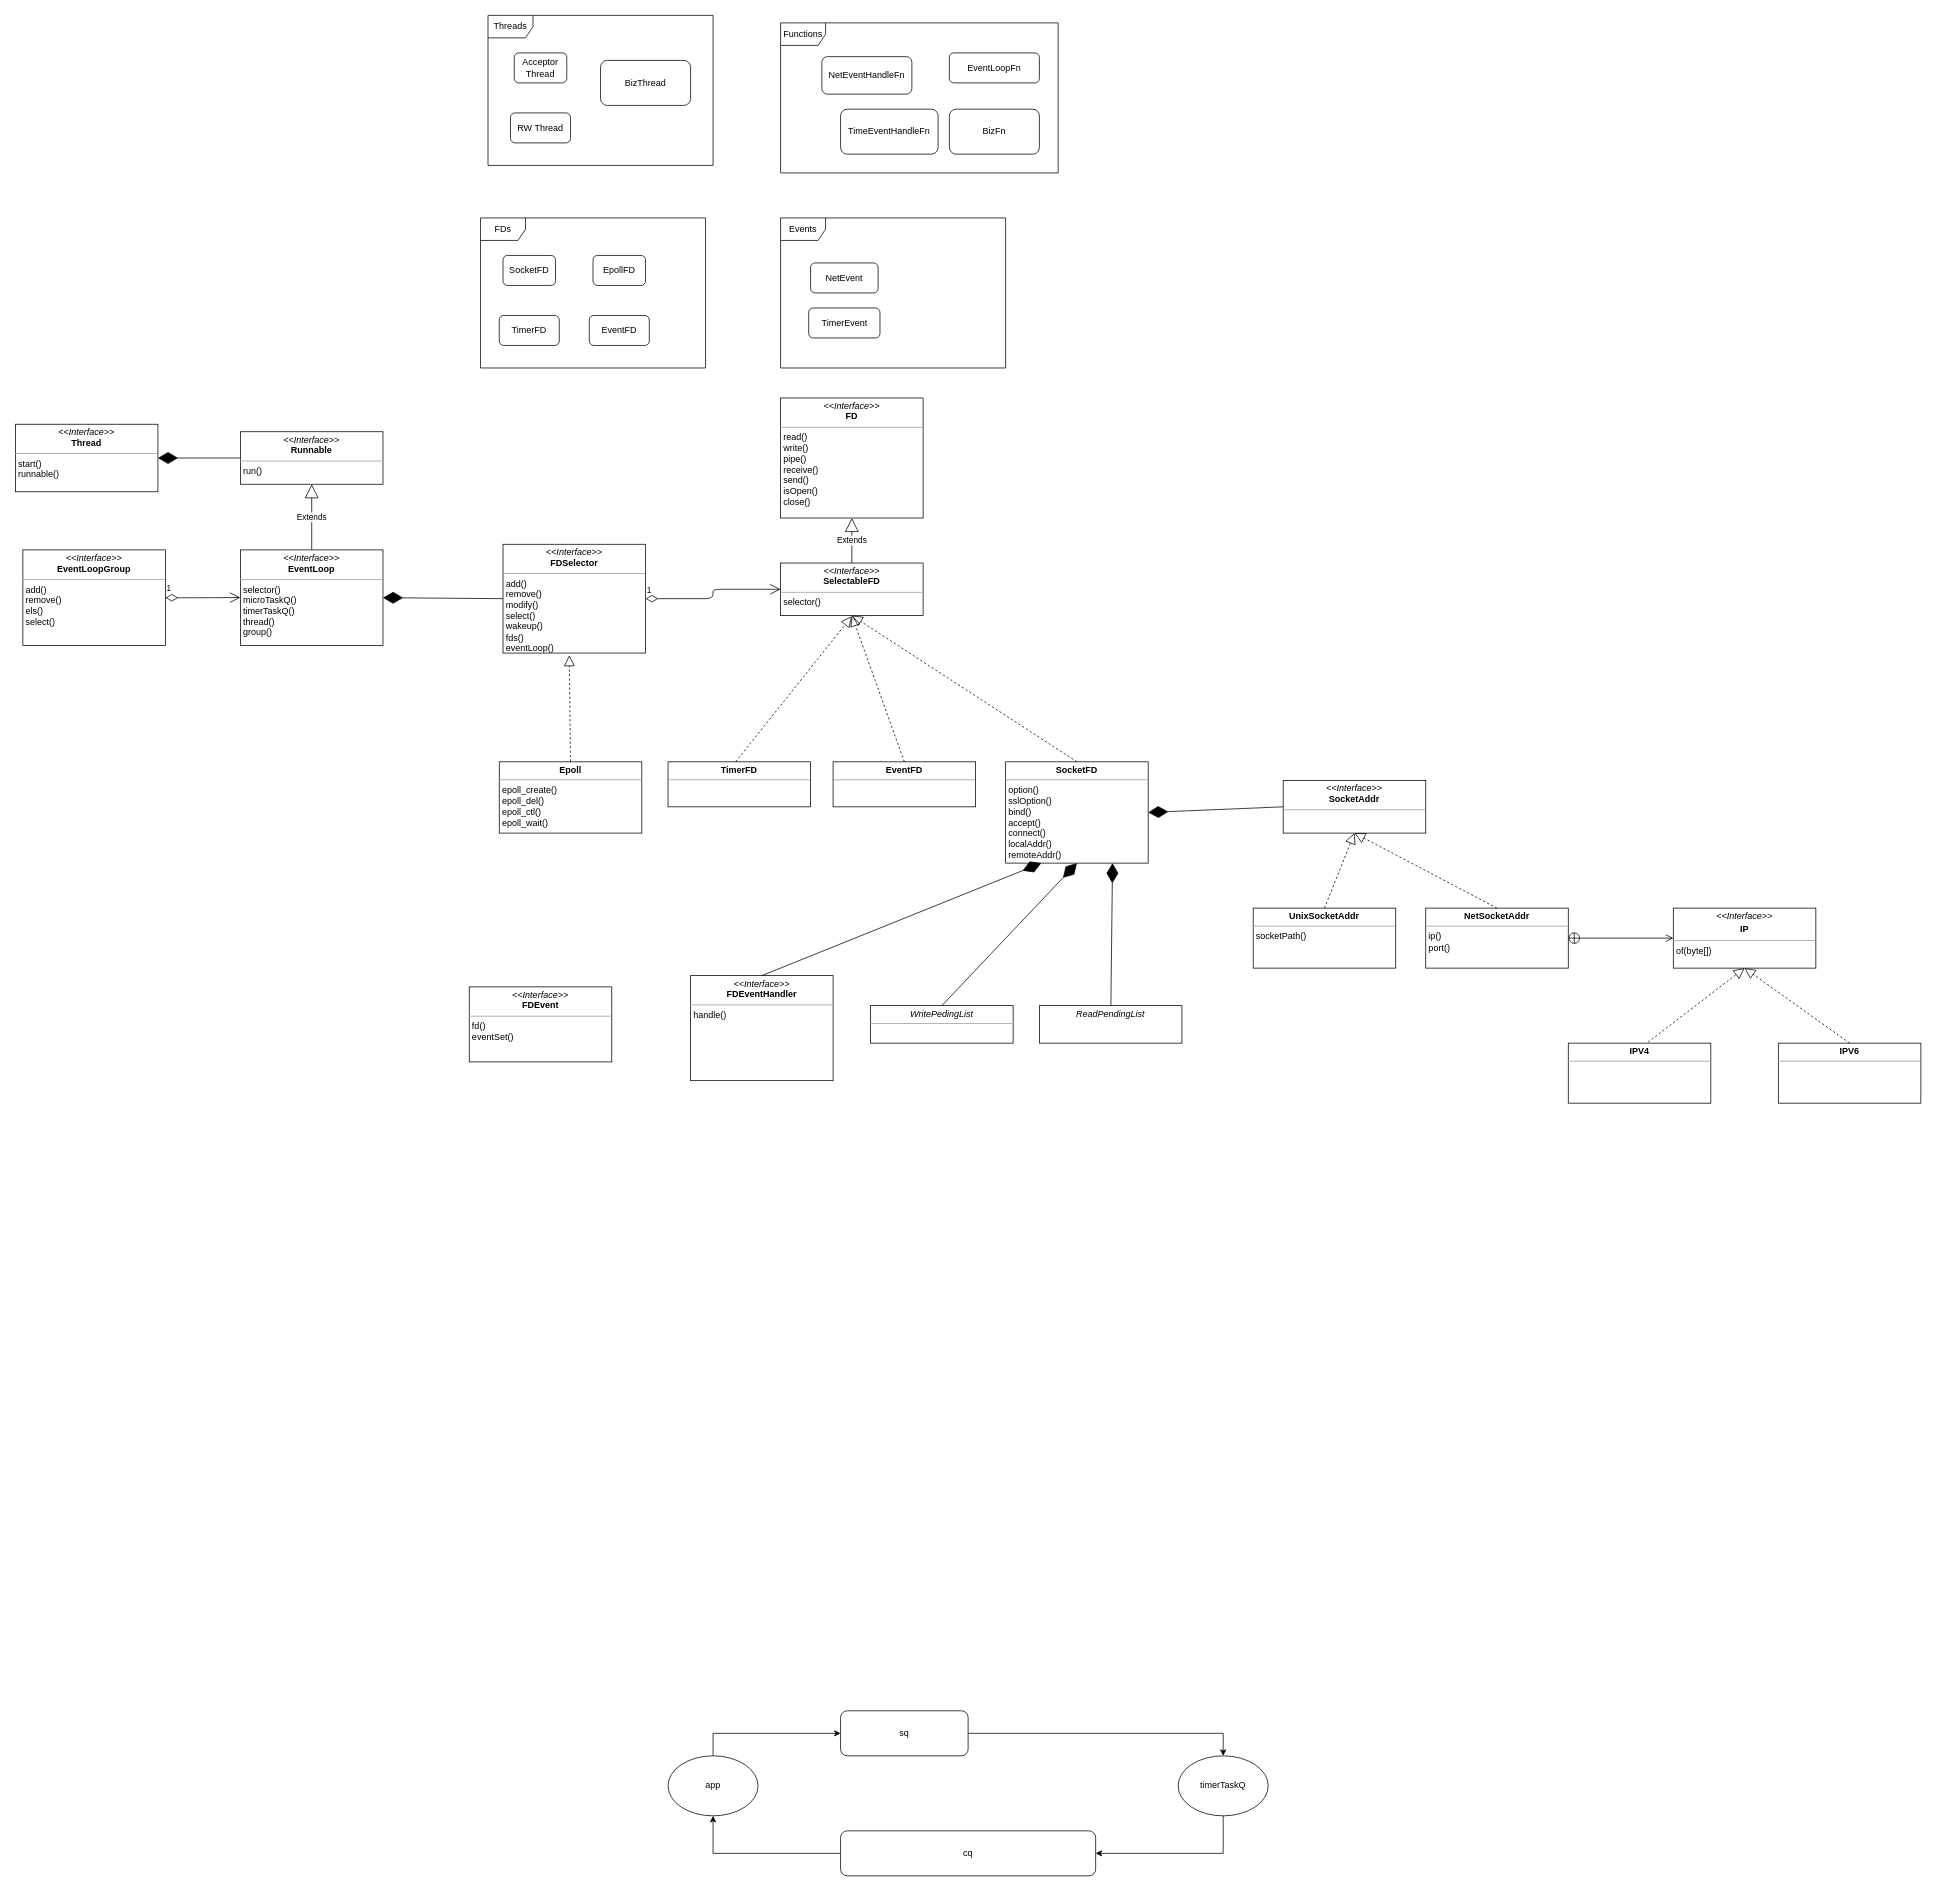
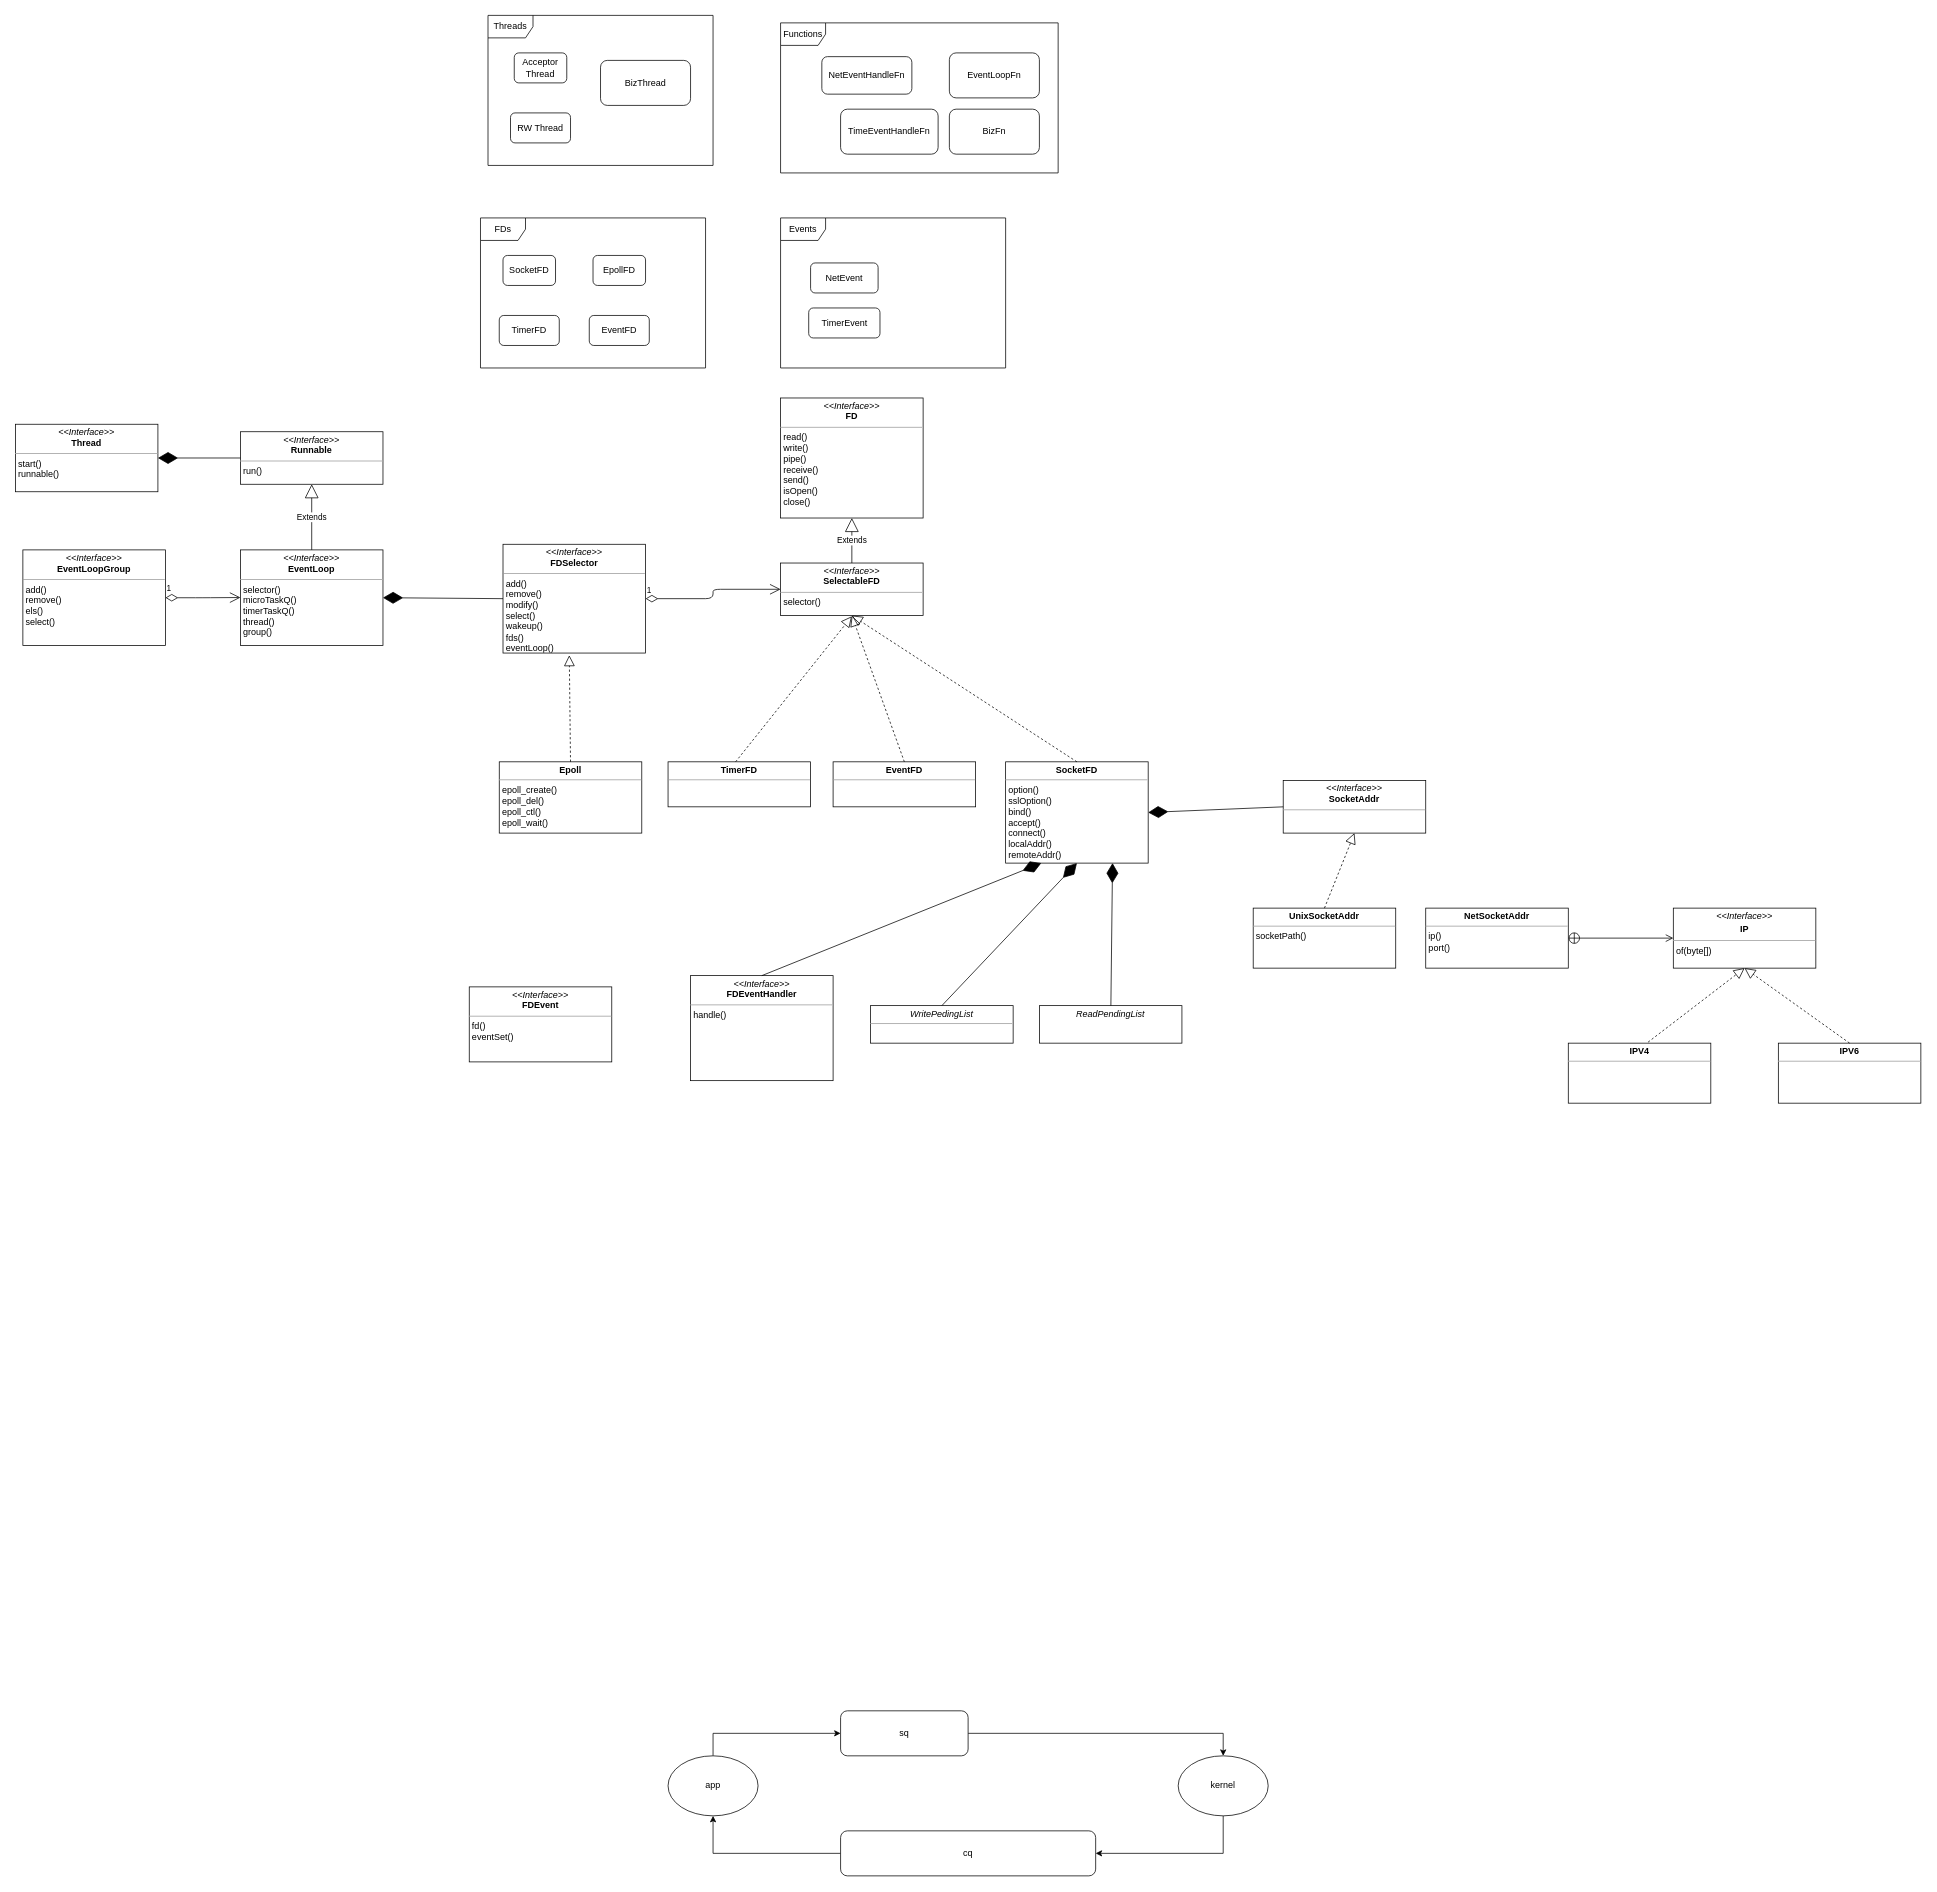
node "EventLoopFn": size 90x30 -> 90x45
edge "NetSocketAddr ip() port()" -> "<<Interface>> SocketAddr": removed
node "timerTaskQ": label "timerTaskQ" -> "kernel"
